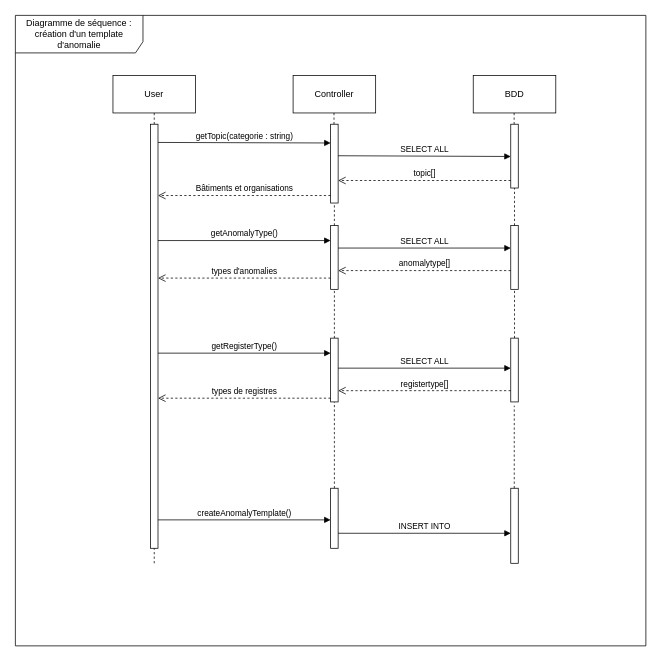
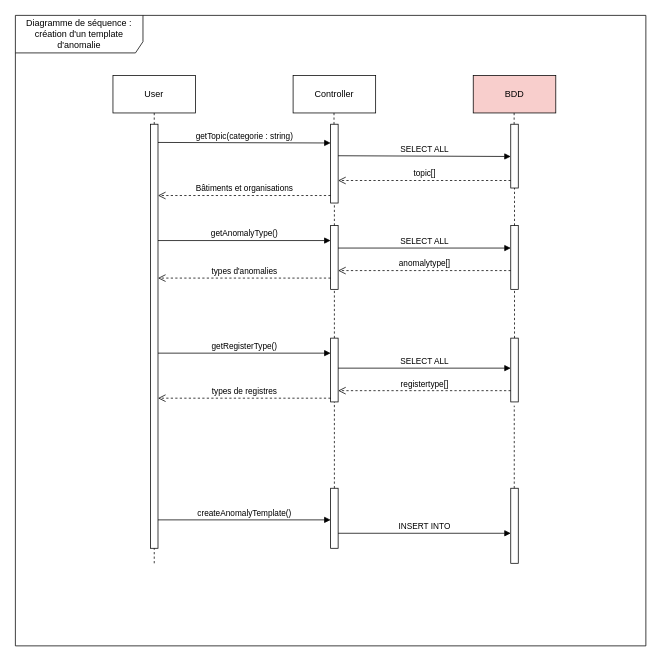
node "BDD": fillcolor #ffffff -> #f8cecc
